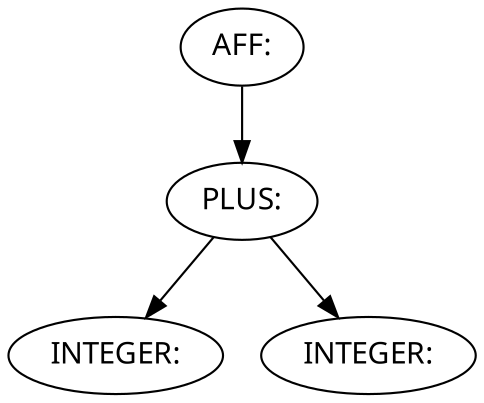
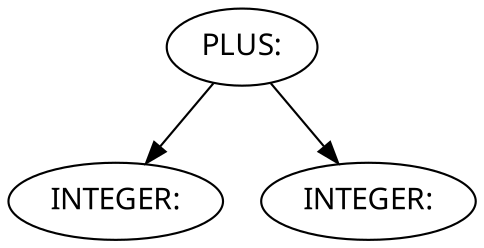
node "AFF:": removed
